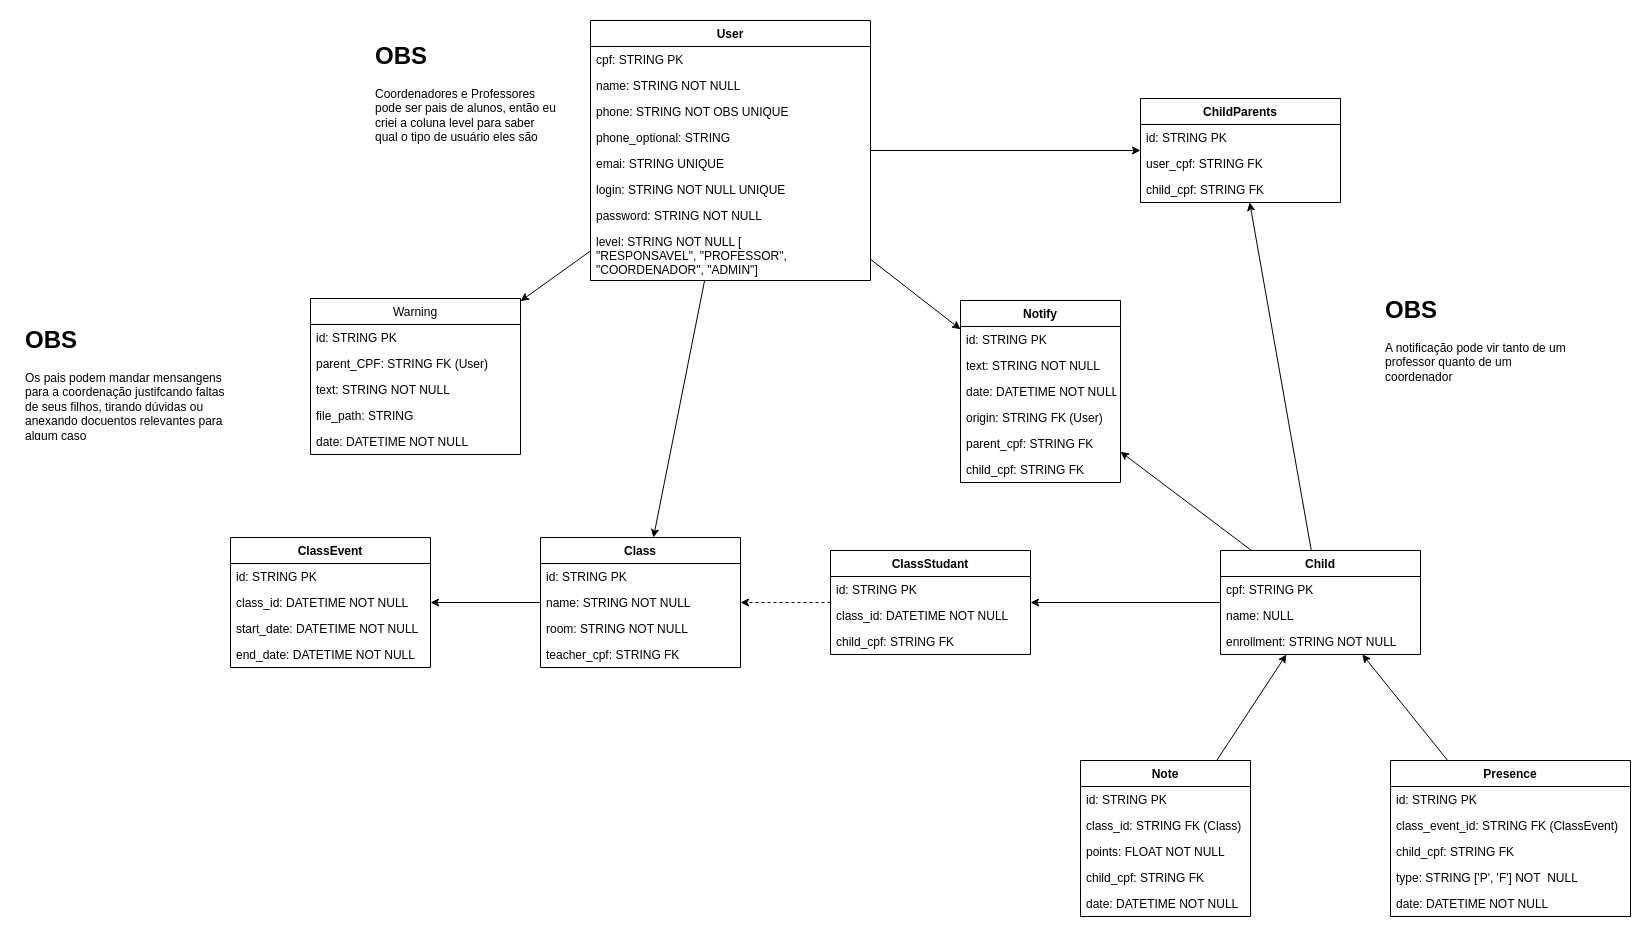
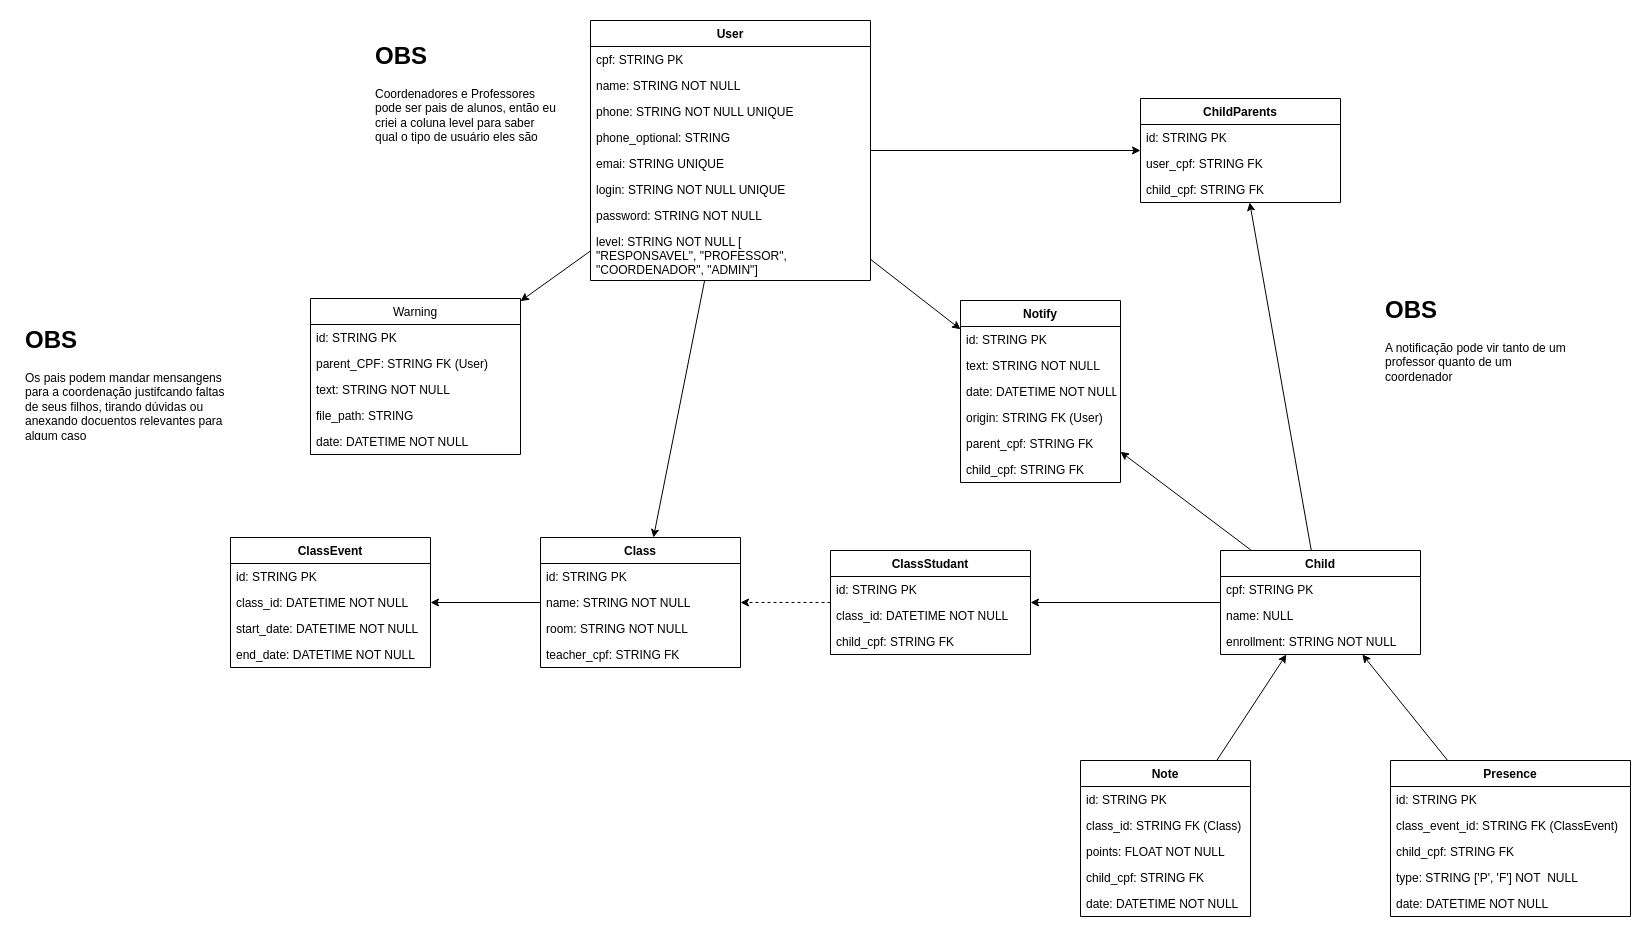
node "phone: STRING NOT OBS UNIQUE": label "phone: STRING NOT OBS UNIQUE" -> "phone: STRING NOT NULL UNIQUE"
